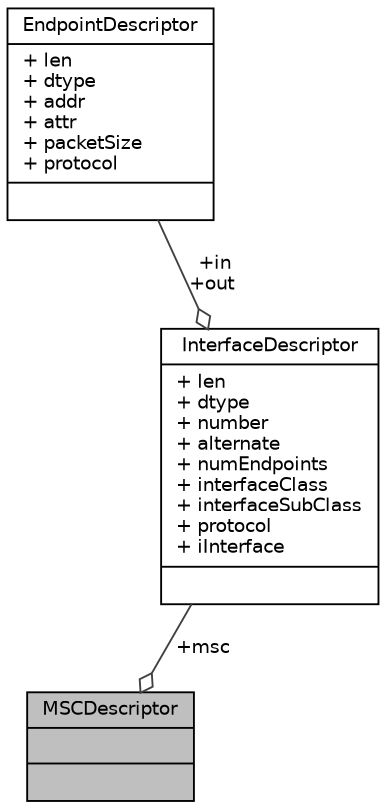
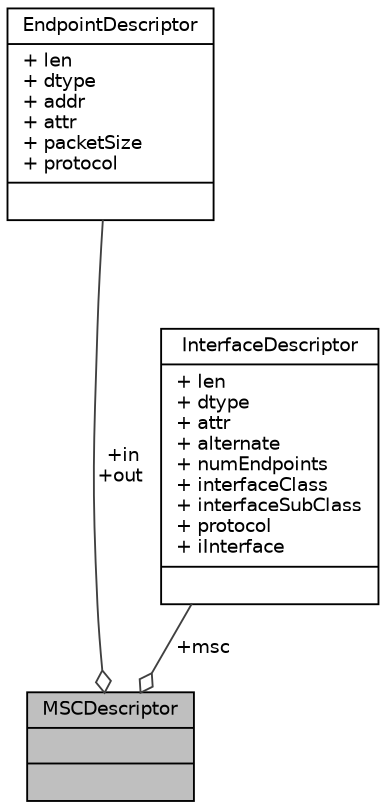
edge "EndpointDescriptor" -> "InterfaceDescriptor": now "EndpointDescriptor" -> "MSCDescriptor"
node "InterfaceDescriptor": text "+ number" -> "+ attr"
